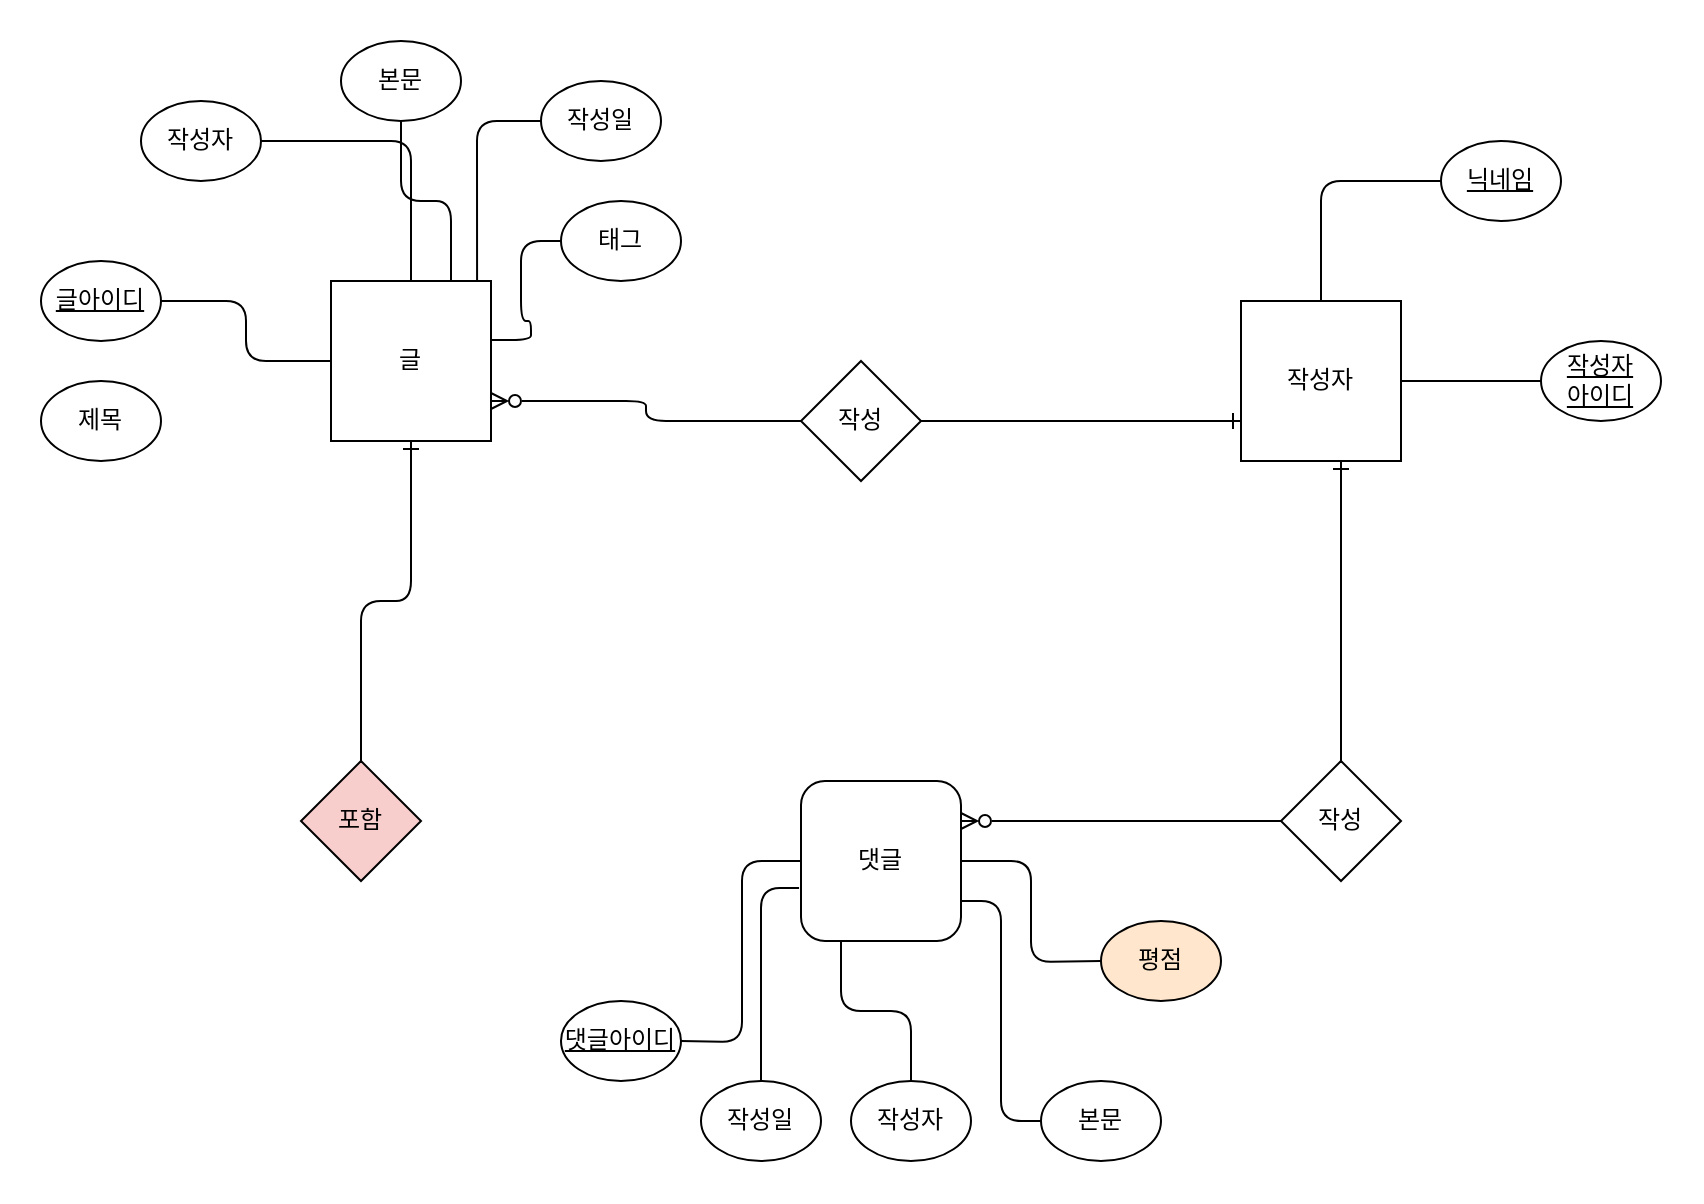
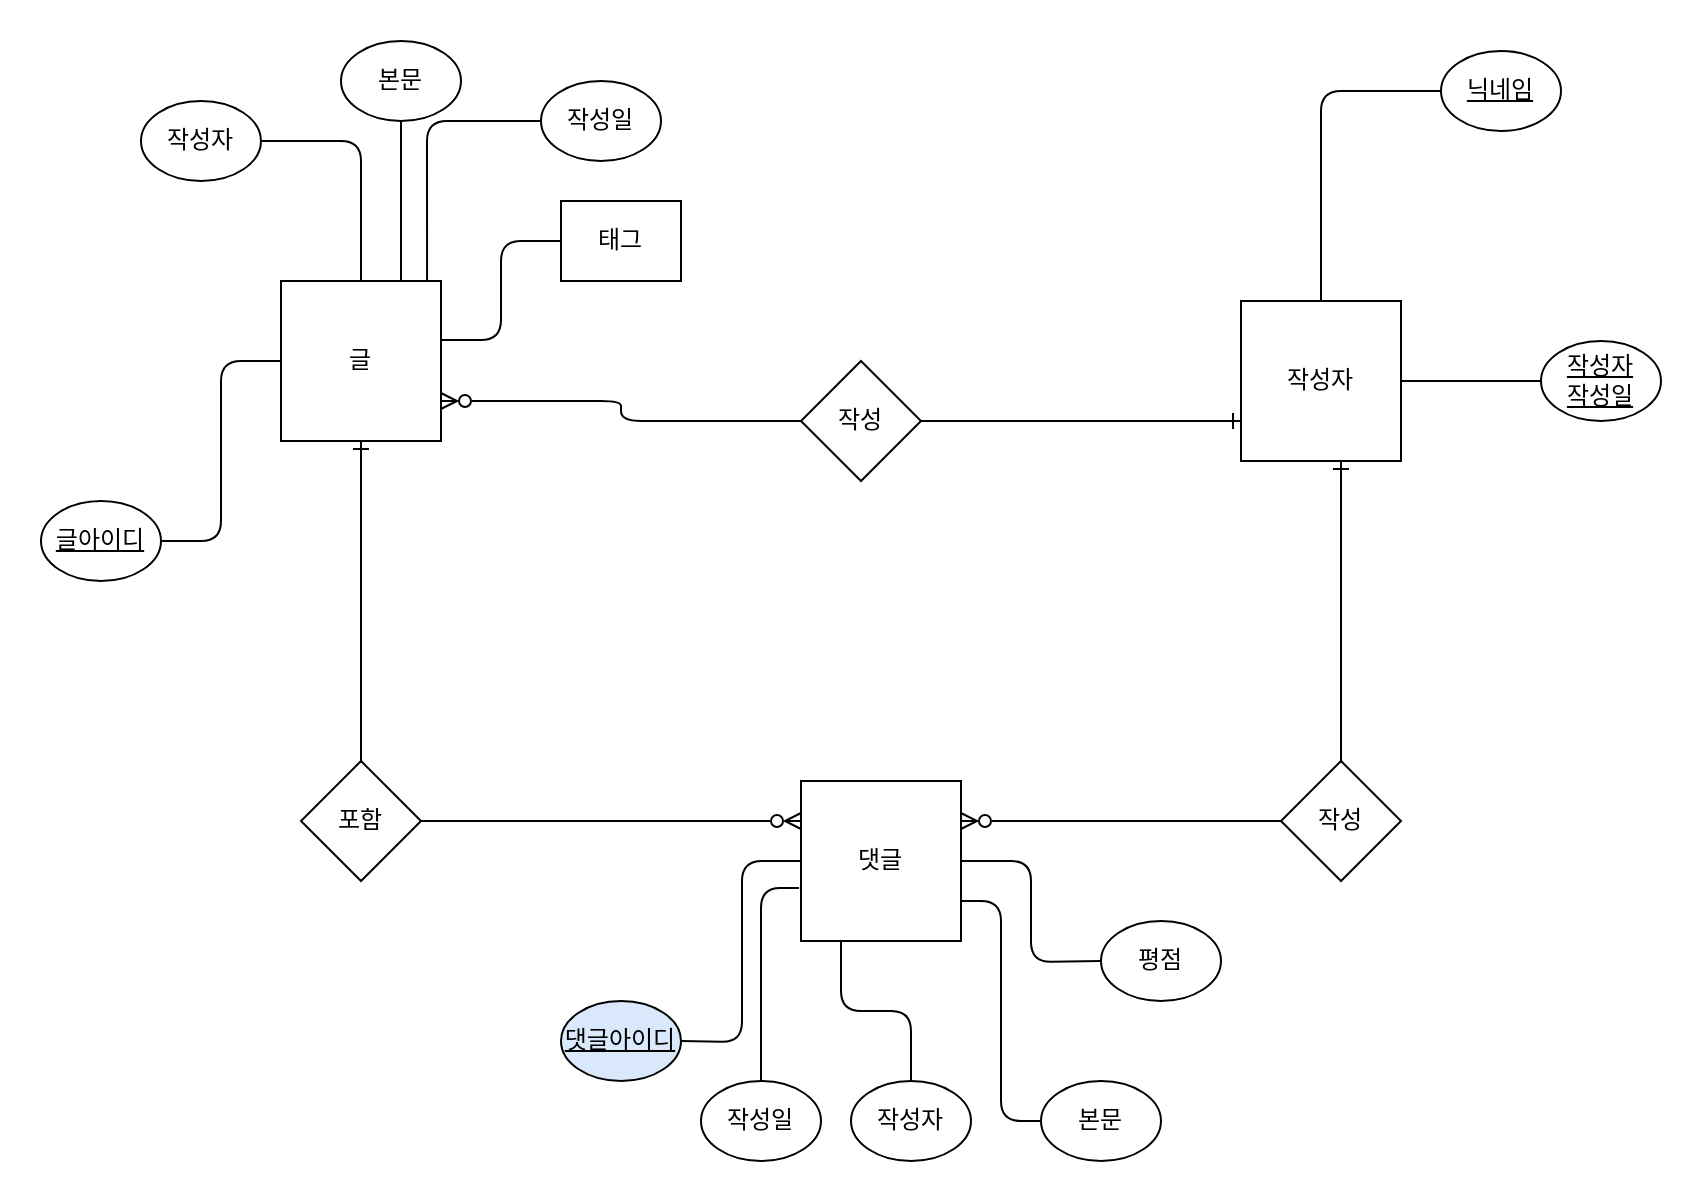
node "닉네임": moved (1501, 181) -> (1501, 91)
node "태그": shape ellipse -> rectangle
node "글아이디": moved (101, 301) -> (101, 541)
node "글": moved (411, 361) -> (361, 361)
node "작성자 아이디": label "작성자 아이디" -> "작성자 작성일"
node "제목": removed
node "포함": fillcolor #f8cecc -> #ffffff
edge "포함" -> "댓글": added
node "댓글": shape rounded rectangle -> rectangle
node "평점": fillcolor #ffe6cc -> #ffffff
node "댓글아이디": fillcolor #ffffff -> #dae8fc
